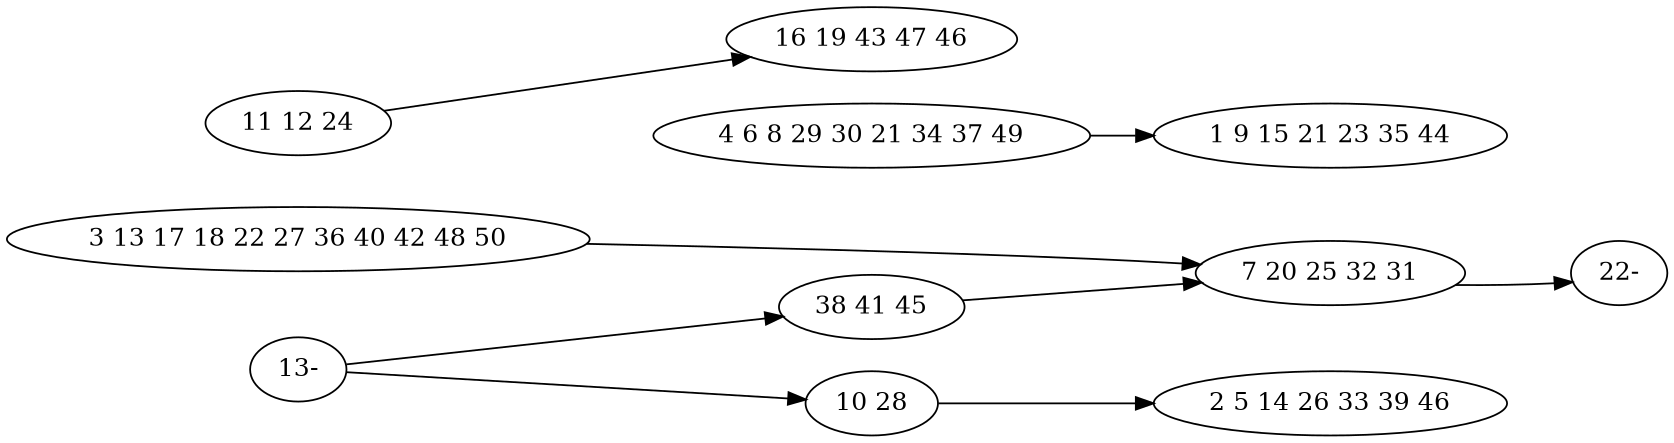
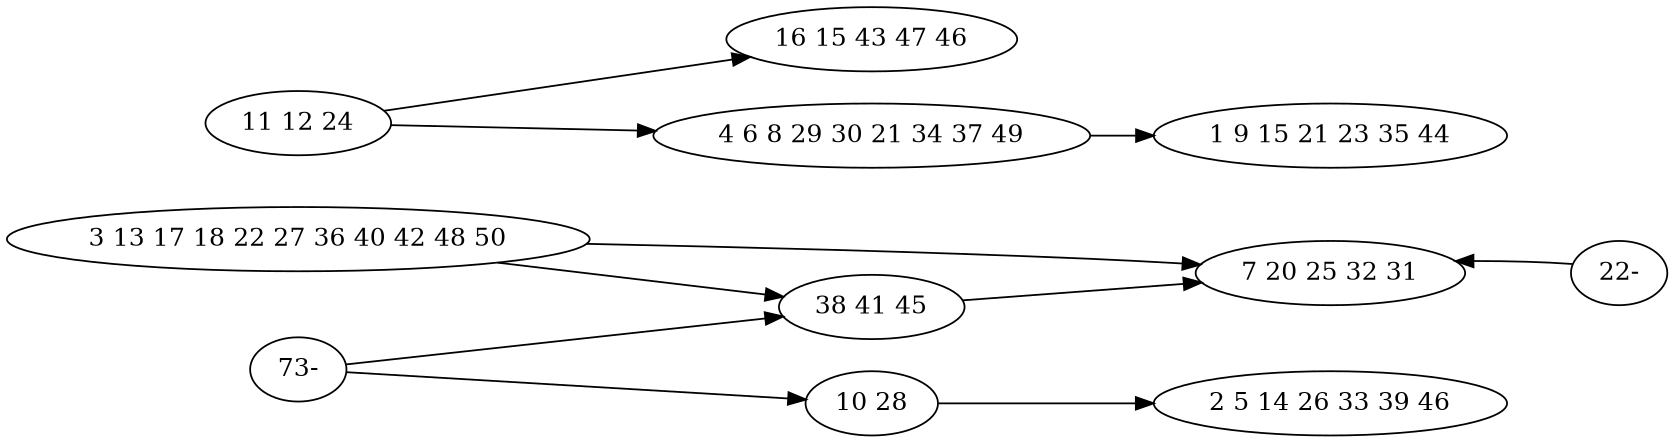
node "16 19 43 47 46": label "16 19 43 47 46" -> "16 15 43 47 46"
edge "11 12 24" -> "4 6 8 29 30 21 34 37 49": added
edge "3 13 17 18 22 27 36 40 42 48 50" -> "38 41 45": added
edge "7 20 25 32 31" -> "22-": reversed
node "13-": label "13-" -> "73-"
